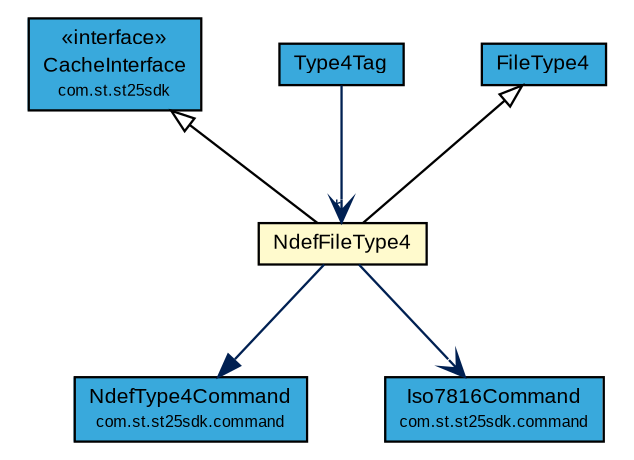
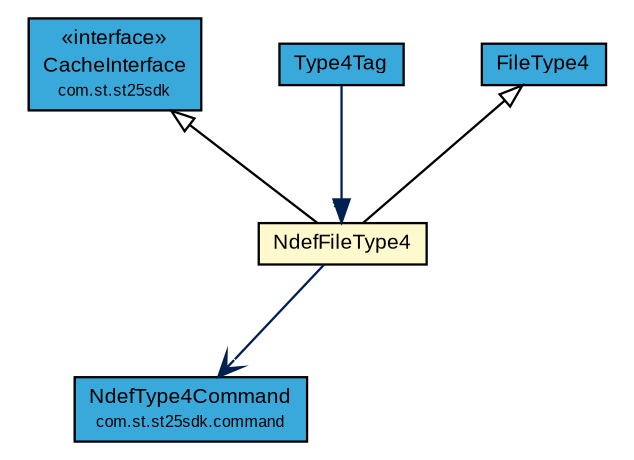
edge "Type4Tag" -> "NdefFileType4": arrowhead open -> normal
edge "NdefFileType4" -> "NdefType4Command": arrowhead normal -> open
node "Iso7816Command": removed
